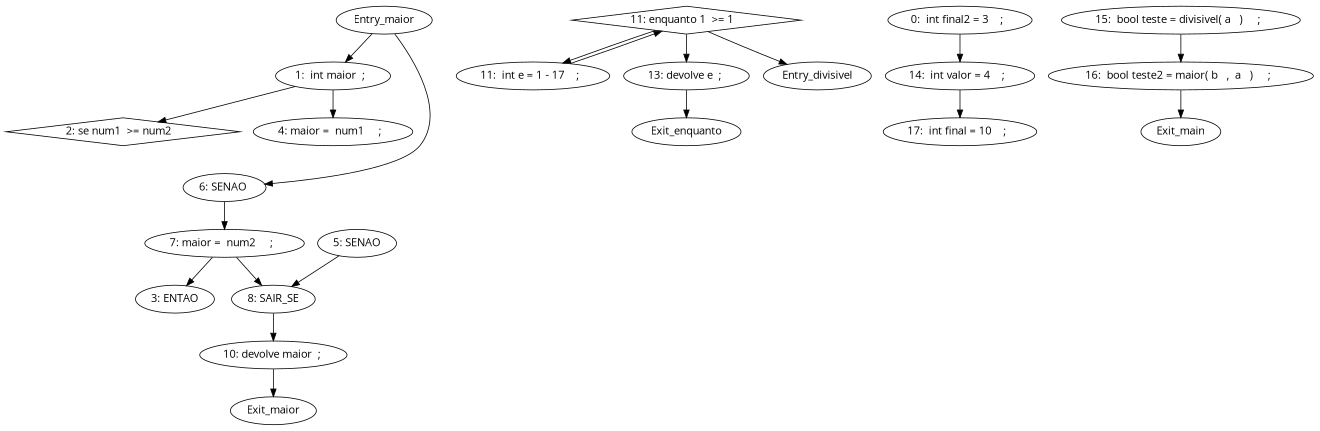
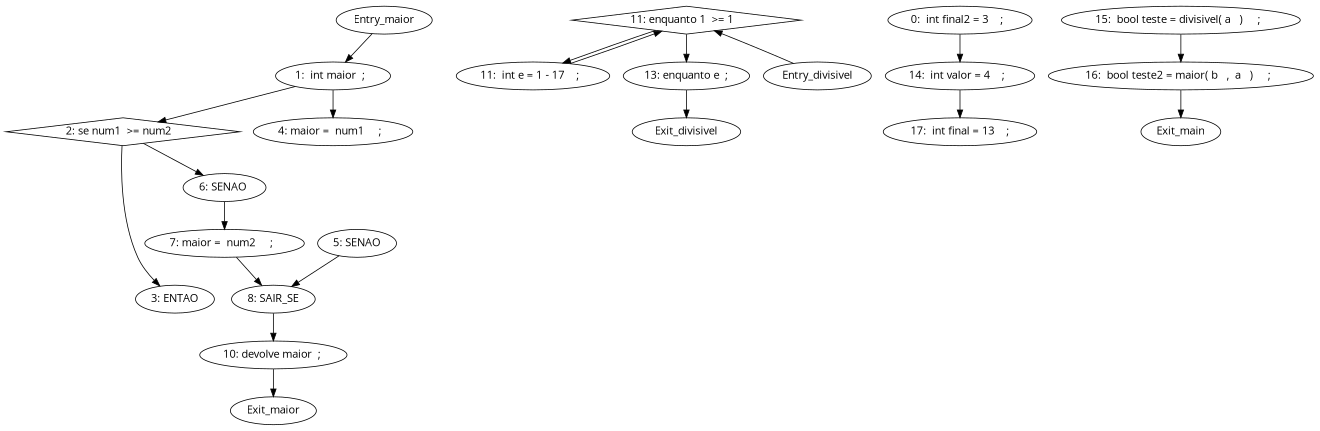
edge "11: enquanto 1  >= 1" -> "Entry_divisivel": reversed
node "13: devolve e  ;": label "13: devolve e  ;" -> "13: enquanto e  ;"
node "Exit_enquanto": label "Exit_enquanto" -> "Exit_divisivel"
node "17:  int final = 10    ;": label "17:  int final = 10    ;" -> "17:  int final = 13    ;"
edge "Entry_maior" -> "6: SENAO": now "2: se num1  >= num2" -> "6: SENAO"
edge "7: maior =  num2     ;" -> "3: ENTAO": now "2: se num1  >= num2" -> "3: ENTAO"
